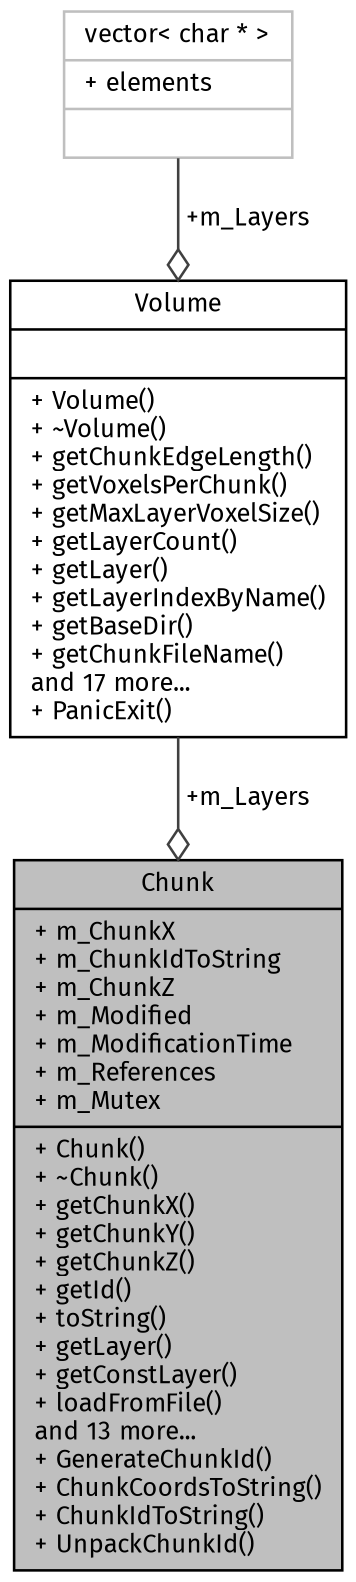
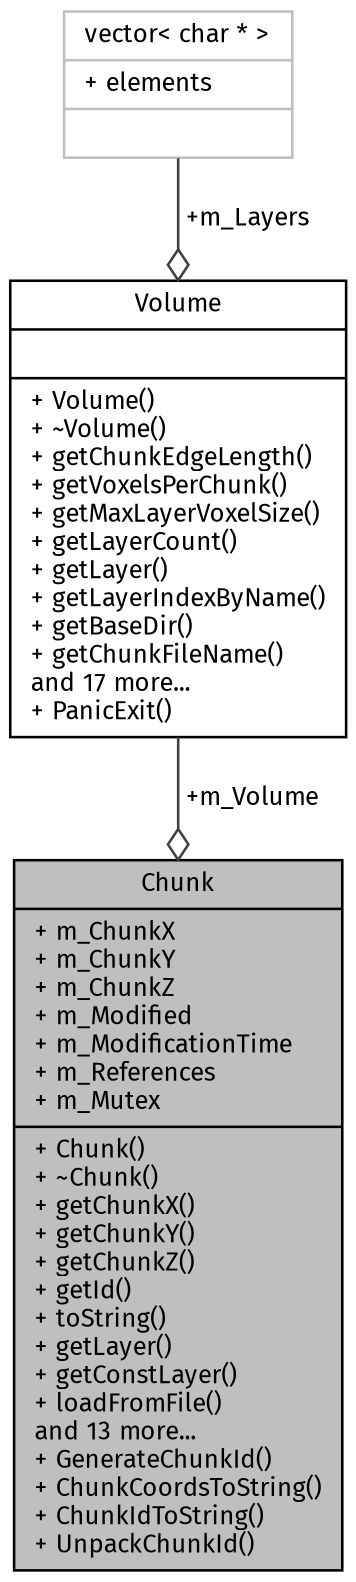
edge "Volume" -> "Chunk": label " +m_Layers" -> " +m_Volume"
node "Chunk": text "+ m_ChunkIdToString" -> "+ m_ChunkY"
